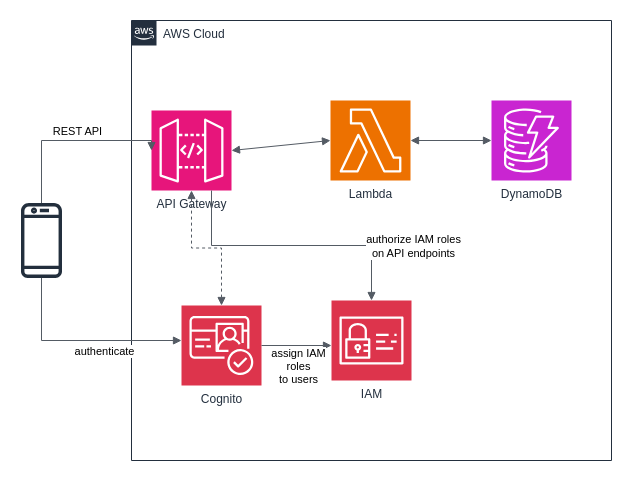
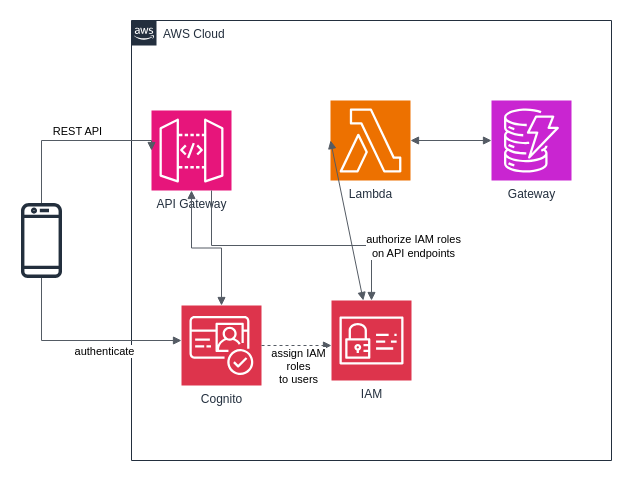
edge "Lambda" -- "API Gateway": now "Lambda" -- "IAM"
node "DynamoDB": label "DynamoDB" -> "Gateway"
edge "API Gateway" -- "Cognito": style dashed -> solid
edge "Cognito" -> "IAM": style solid -> dashed
